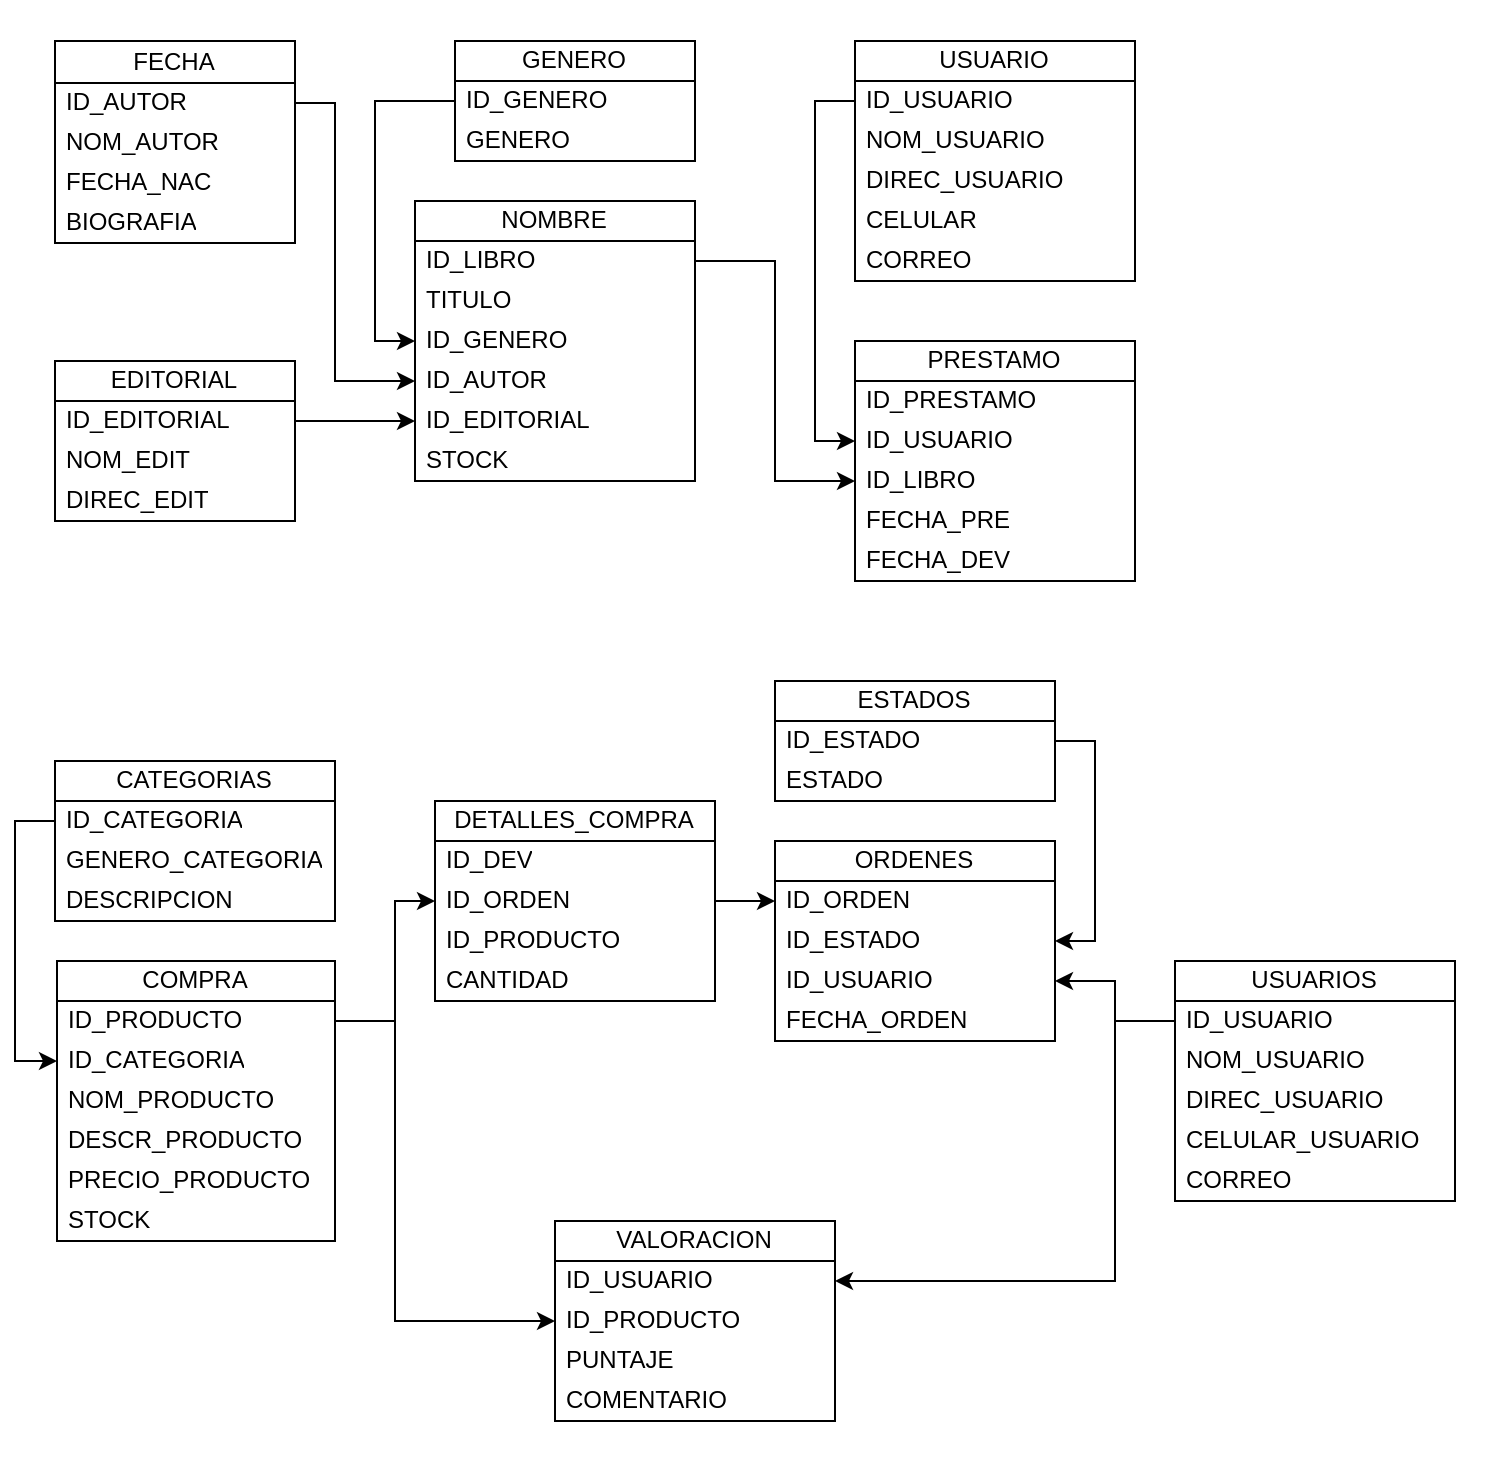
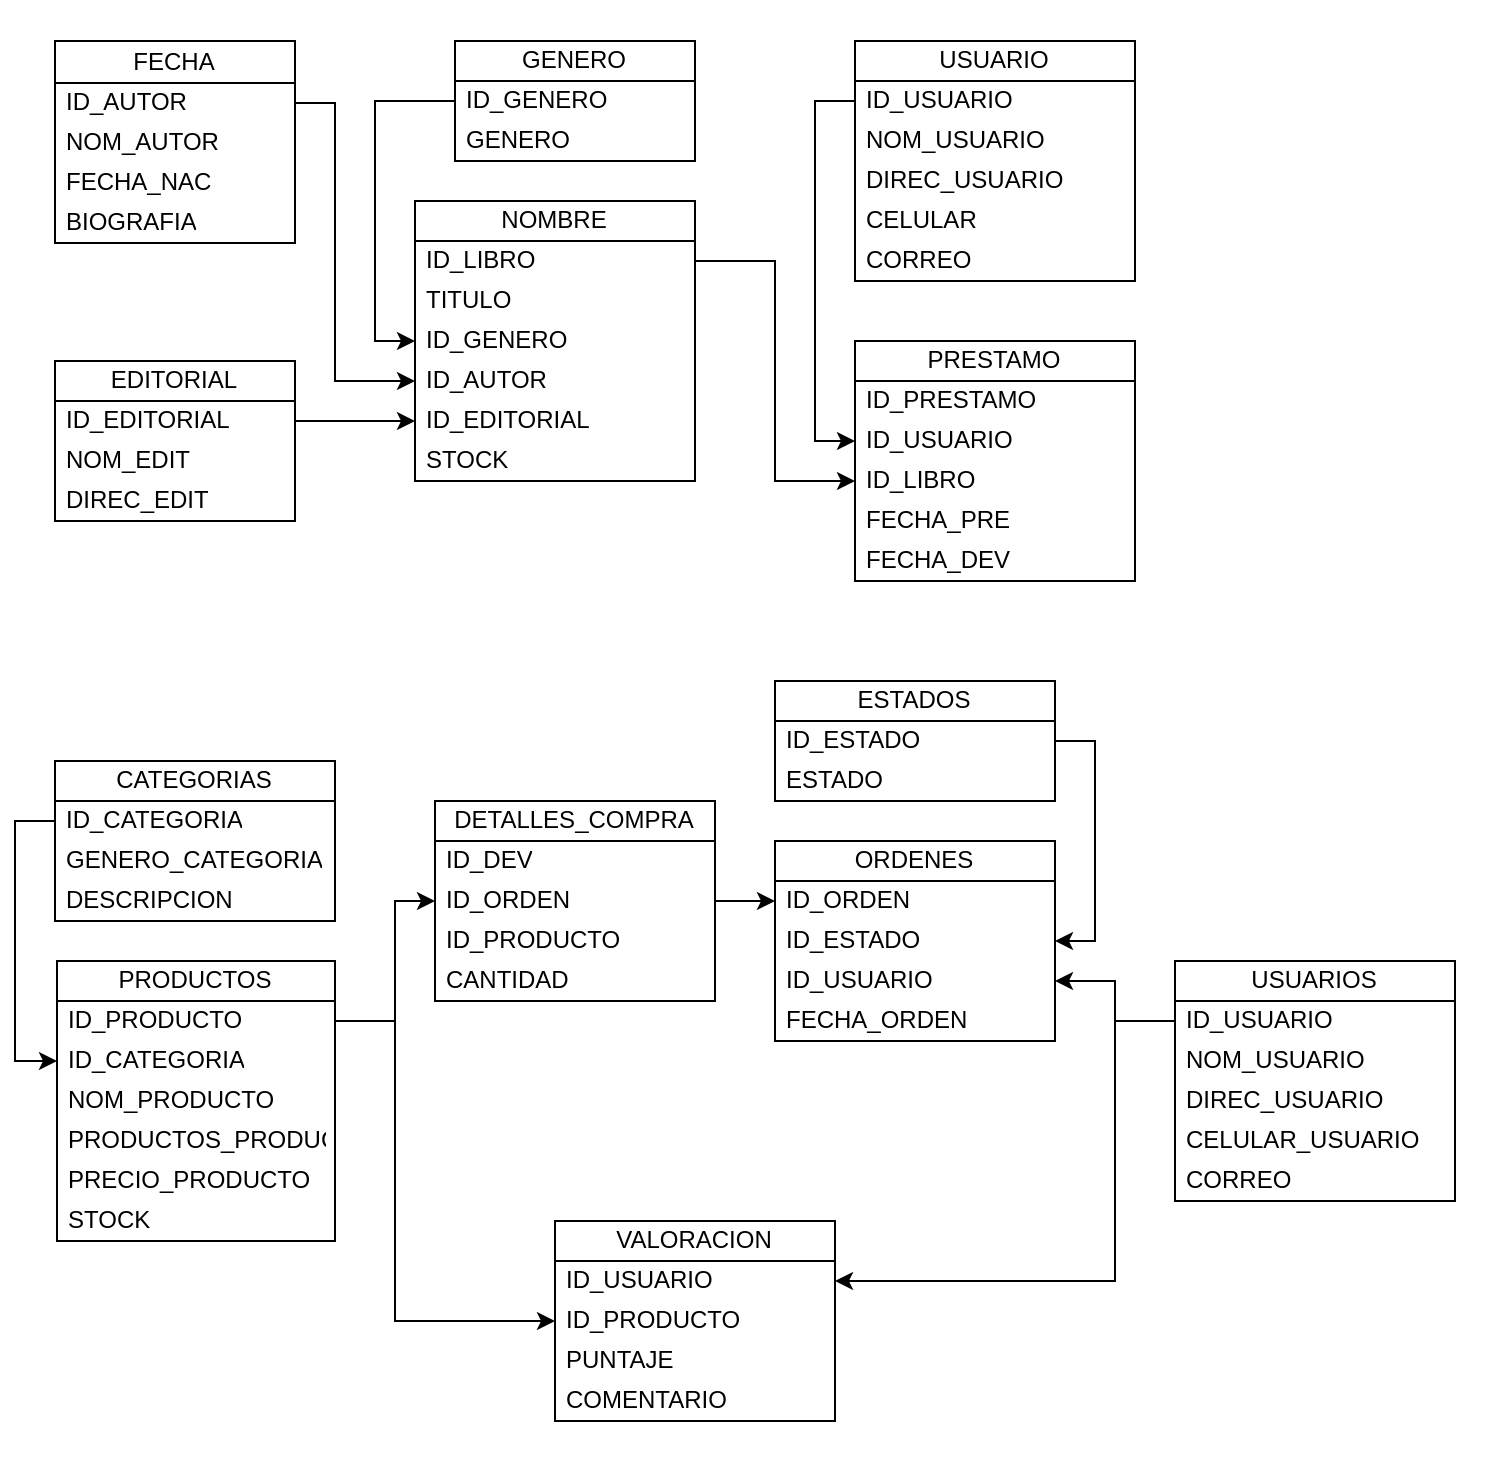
node "COMPRA": label "COMPRA" -> "PRODUCTOS"
node "DESCR_PRODUCTO": label "DESCR_PRODUCTO" -> "PRODUCTOS_PRODUCTO"
